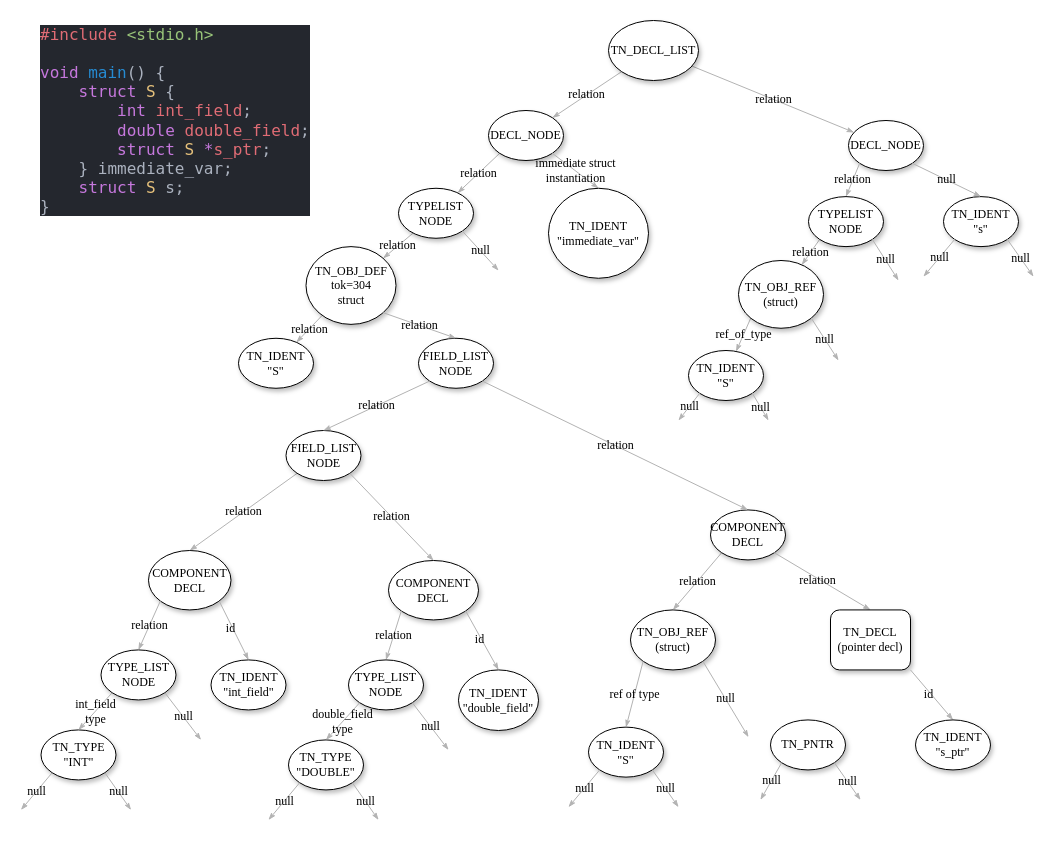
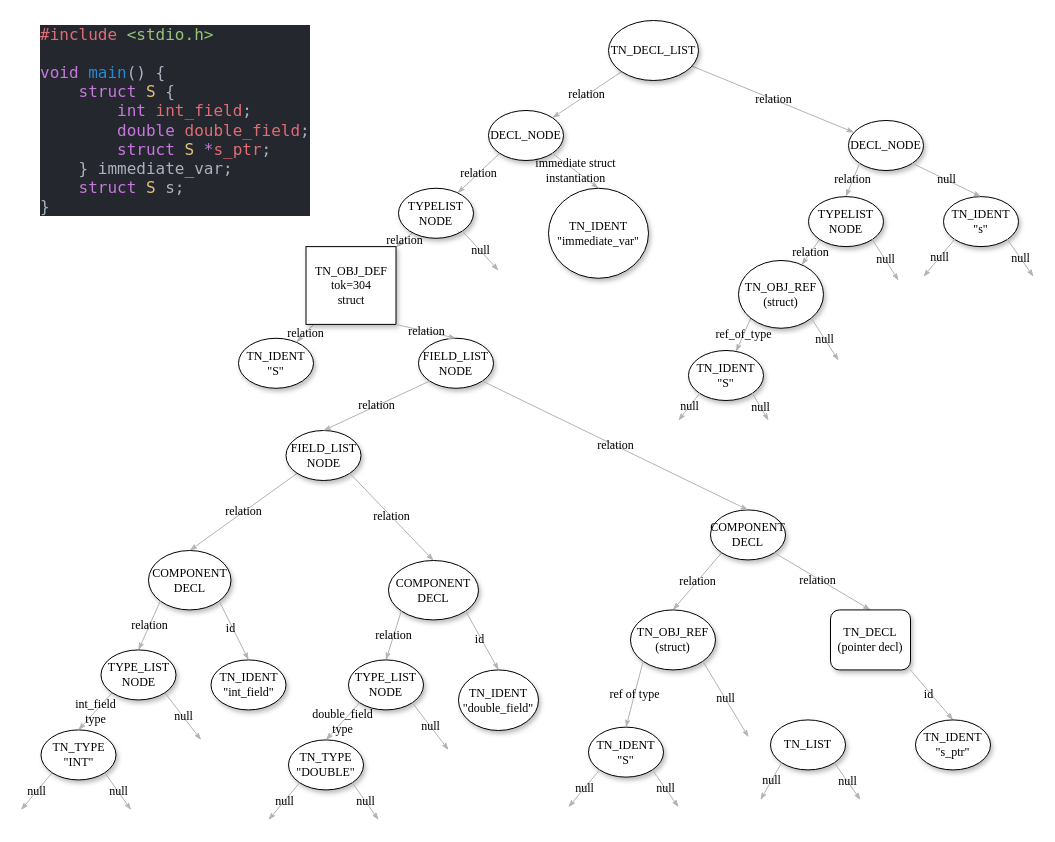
node "TN_OBJ_DEF tok=304 struct": shape ellipse -> rectangle
node "TN_PNTR": label "TN_PNTR" -> "TN_LIST"
